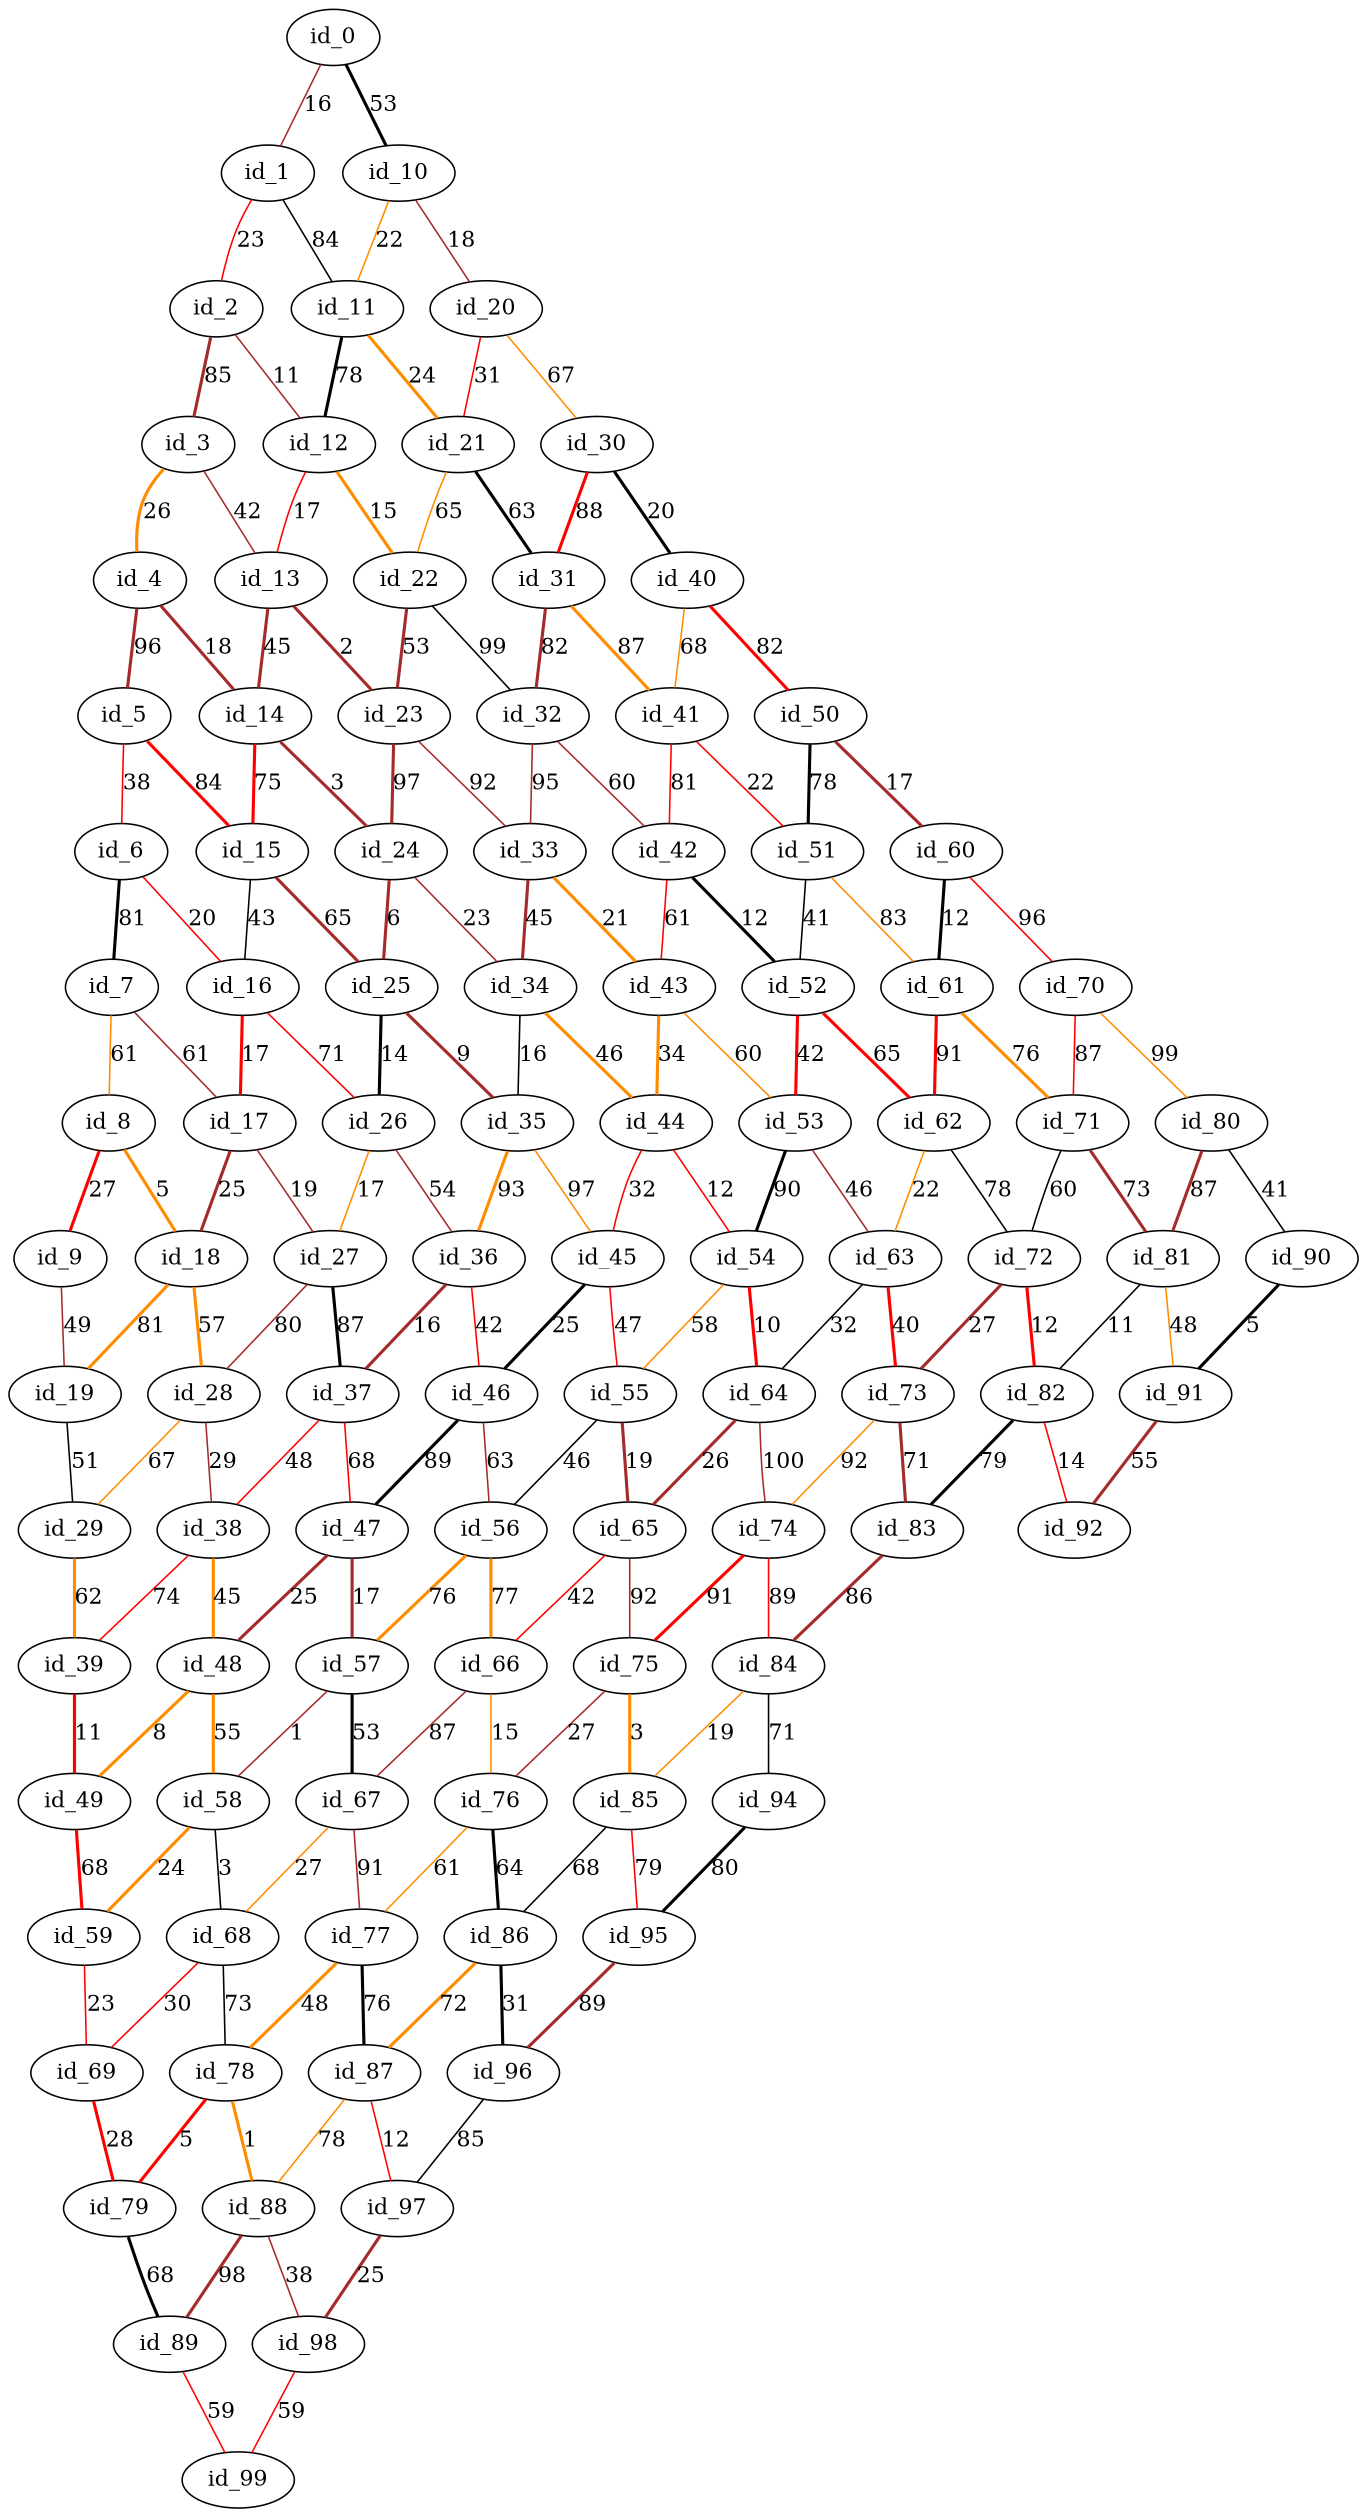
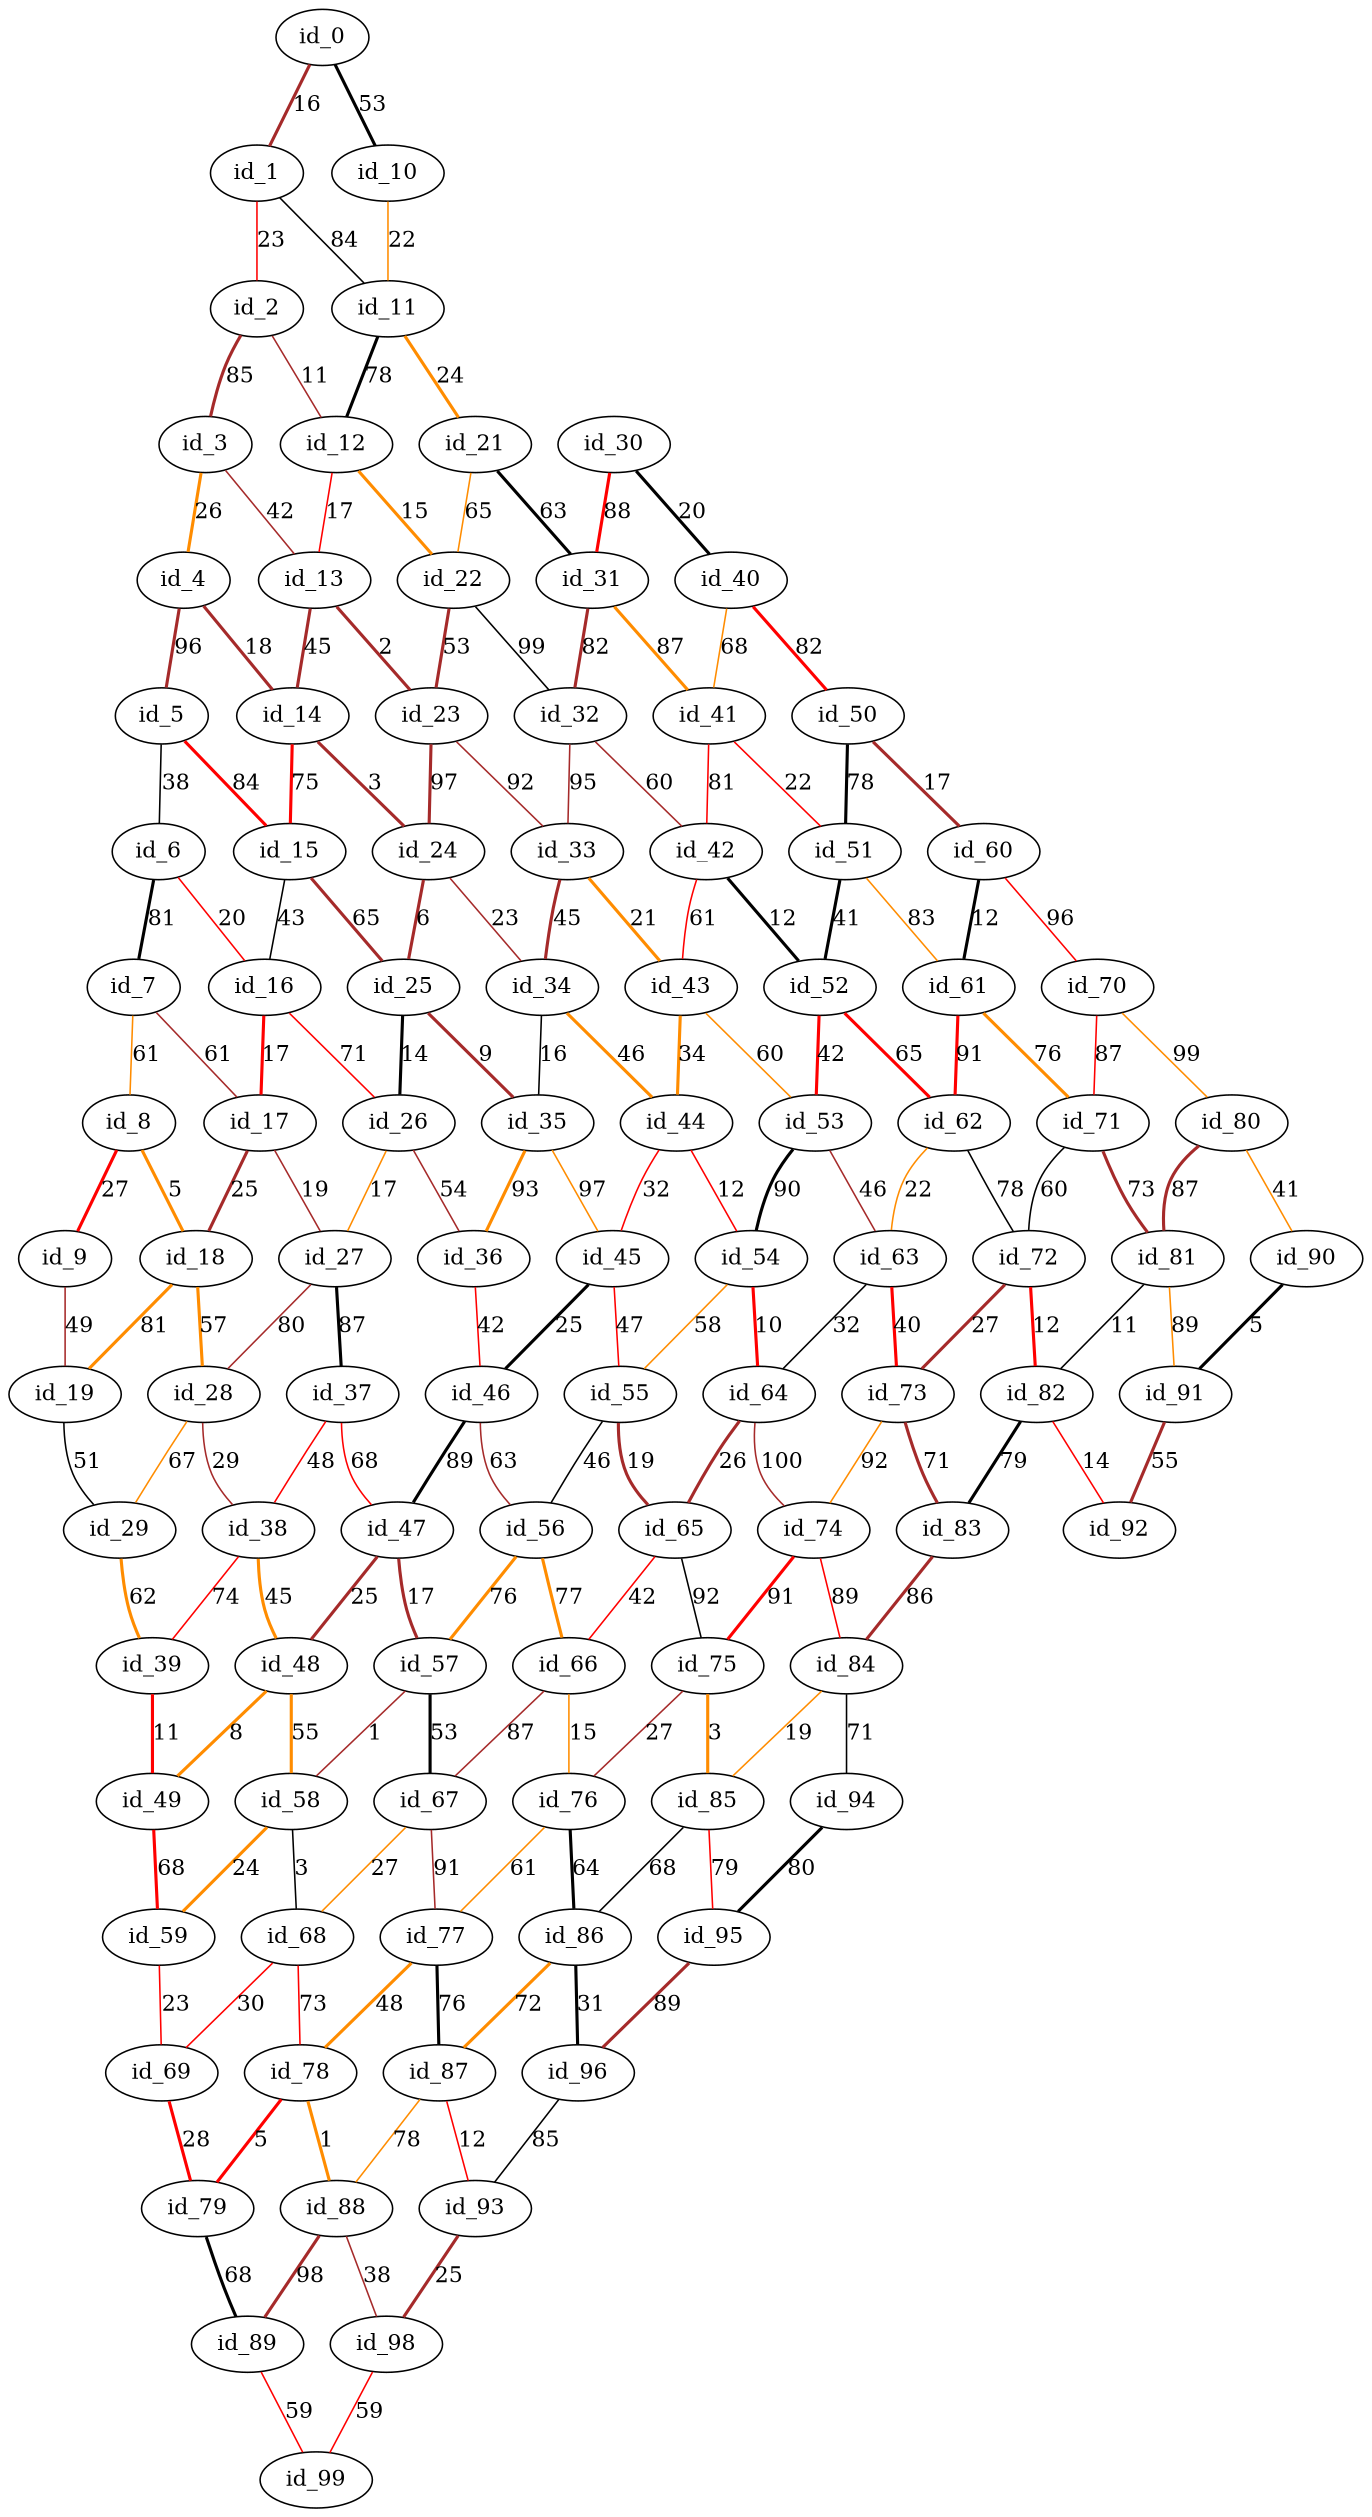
edge "id_0" -- "id_1": style solid -> bold
node "id_20": removed
edge "id_5" -- "id_6": color red -> black
edge "id_51" -- "id_52": style solid -> bold
edge "id_80" -- "id_90": color black -> darkorange
edge "id_36" -- "id_37": removed, label "16"
edge "id_81" -- "id_91": label "48" -> "89"
edge "id_65" -- "id_75": color brown -> black
edge "id_68" -- "id_78": color black -> red
node "id_97": label "id_97" -> "id_93"
